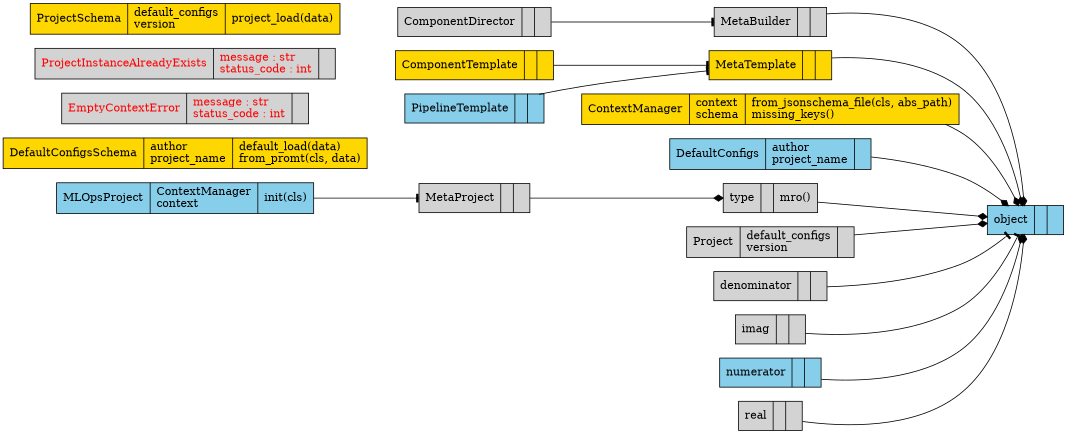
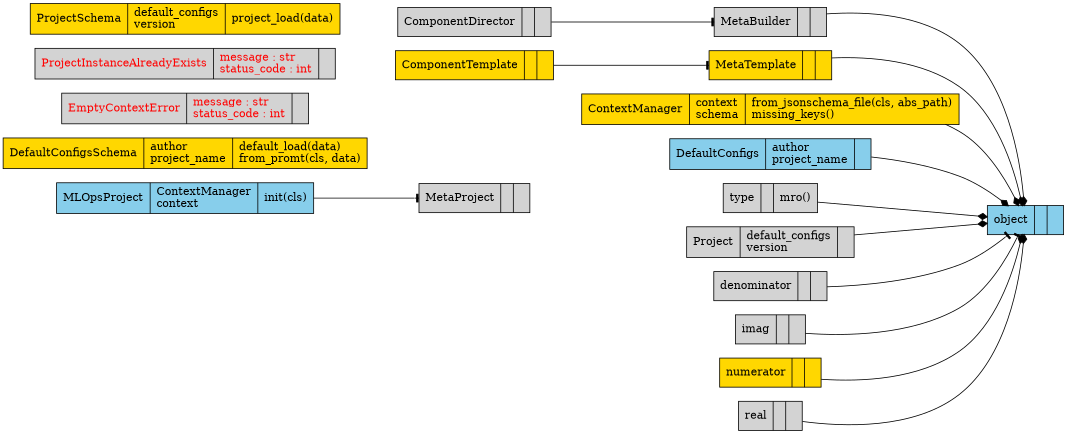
node "PipelineTemplate": removed
edge "MetaProject" -> "type": removed
node "numerator": fillcolor skyblue -> gold
